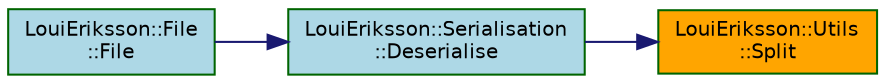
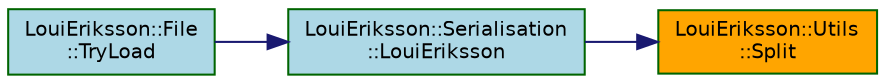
node "LouiEriksson::File ::File": label "LouiEriksson::File ::File" -> "LouiEriksson::File ::TryLoad"
node "LouiEriksson::Serialisation ::Deserialise": label "LouiEriksson::Serialisation ::Deserialise" -> "LouiEriksson::Serialisation ::LouiEriksson"
